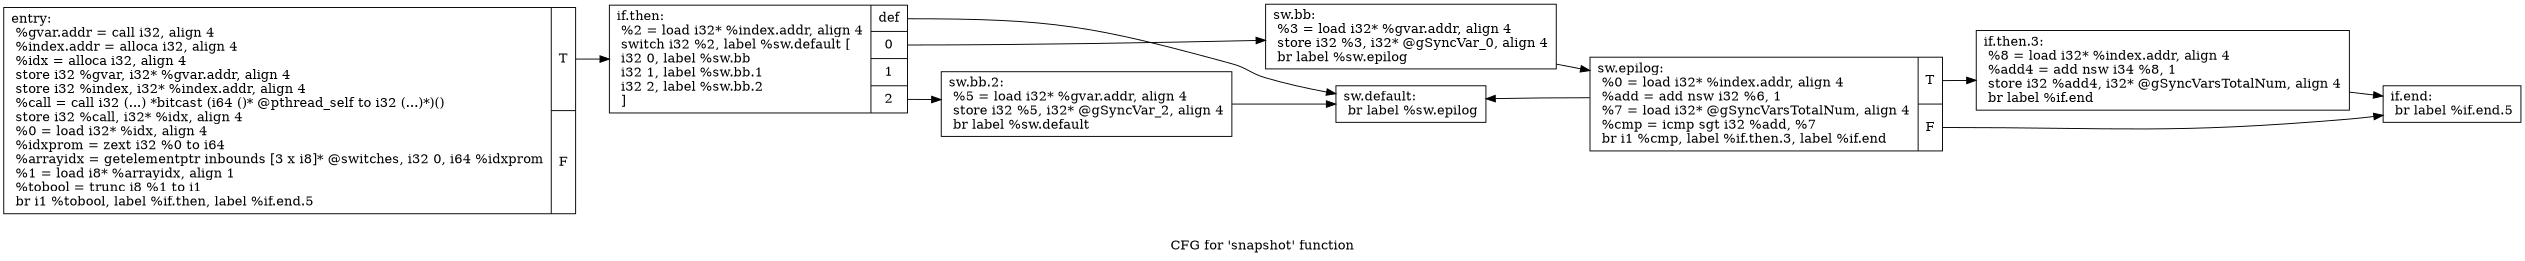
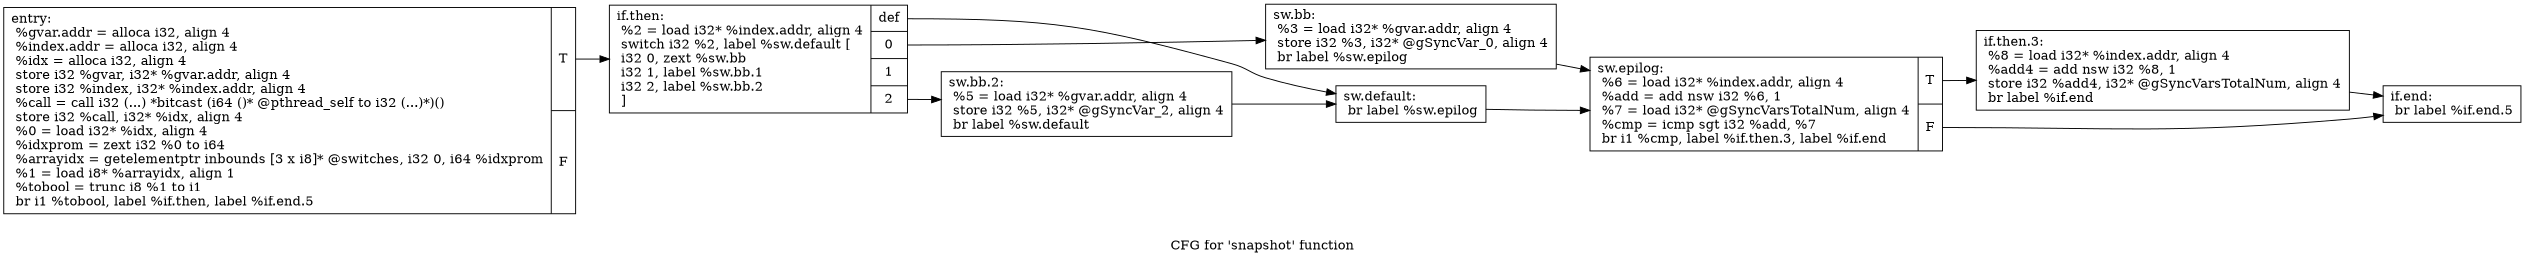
node "entry:": text "%gvar.addr = call i32, align 4" -> "%gvar.addr = alloca i32, align 4"
node "if.then:": text "i32 0, label %sw.bb" -> "i32 0, zext %sw.bb"
node "if.then.3:": text "%add4 = add nsw i34 %8, 1" -> "%add4 = add nsw i32 %8, 1"
node "sw.epilog:": text "%0 = load i32* %index.addr, align 4" -> "%6 = load i32* %index.addr, align 4"
edge "sw.epilog:" -> "sw.default:": reversed
